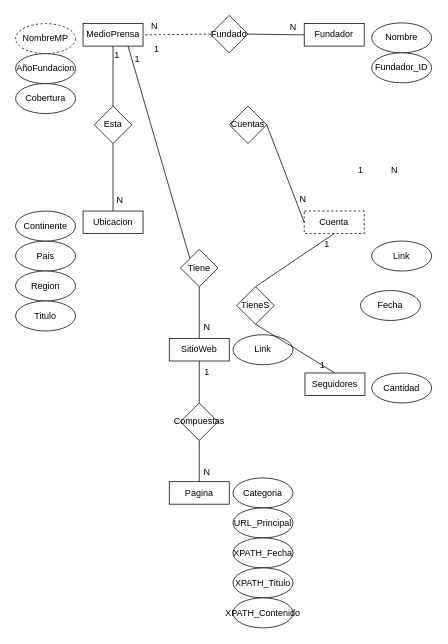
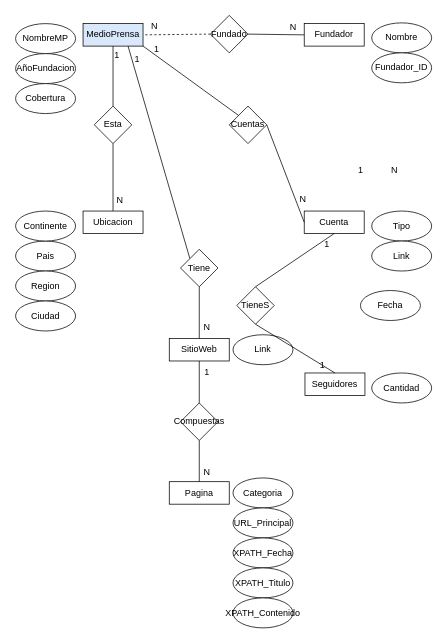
node "MedioPrensa": fillcolor #ffffff -> #dae8fc
node "NombreMP": style dashed -> solid
edge "MedioPrensa" -- "Cuentas": added
node "Cuenta": style dashed -> solid
node "Tipo": added
node "Titulo": label "Titulo" -> "Ciudad"
